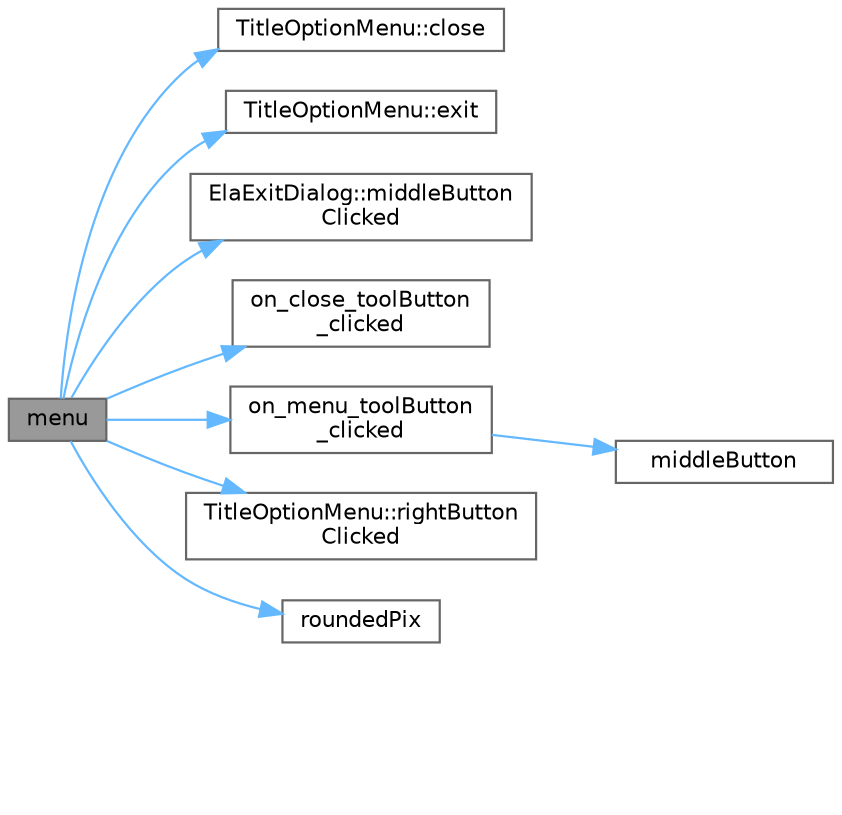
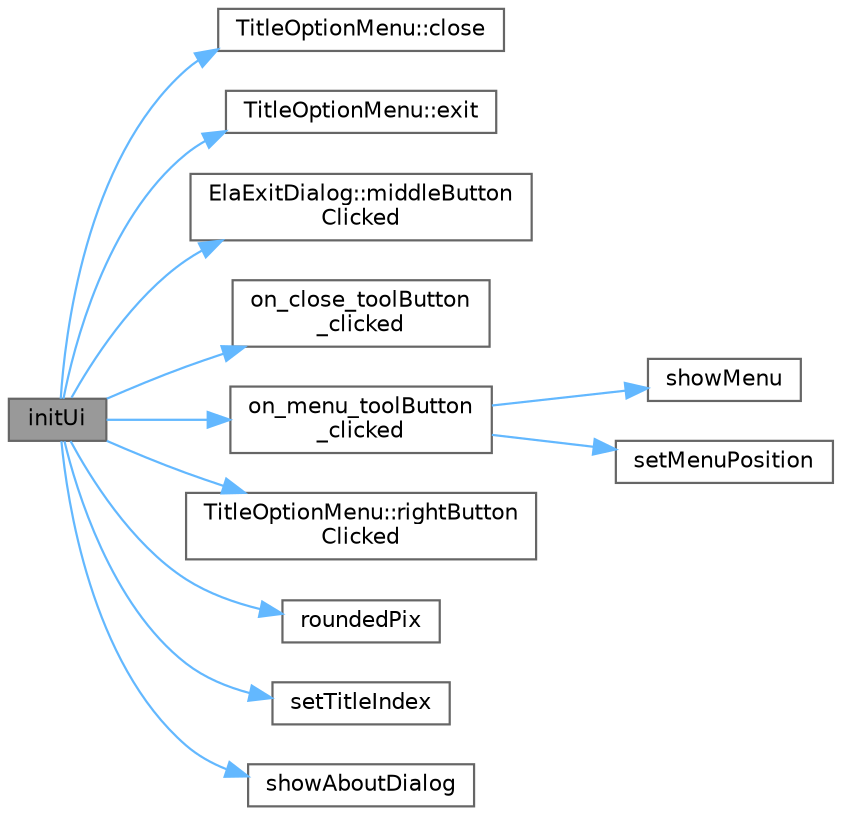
node "showMenu": added
node "menu": label "menu" -> "initUi"
node "middleButton": label "middleButton" -> "setMenuPosition"
node "setTitleIndex": added
node "showAboutDialog": added
